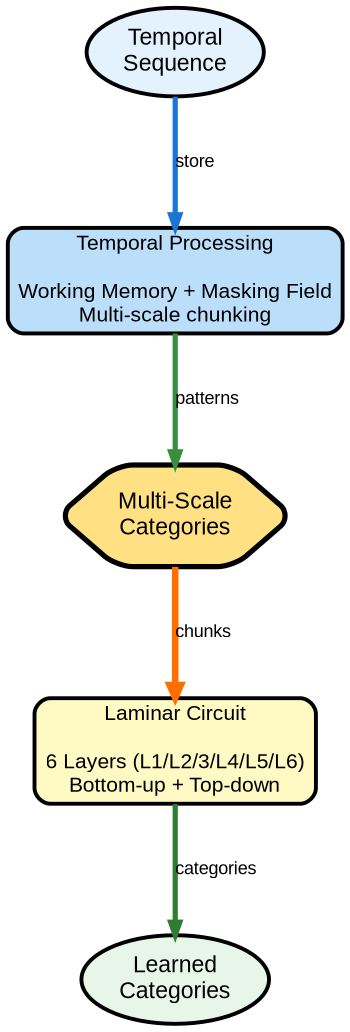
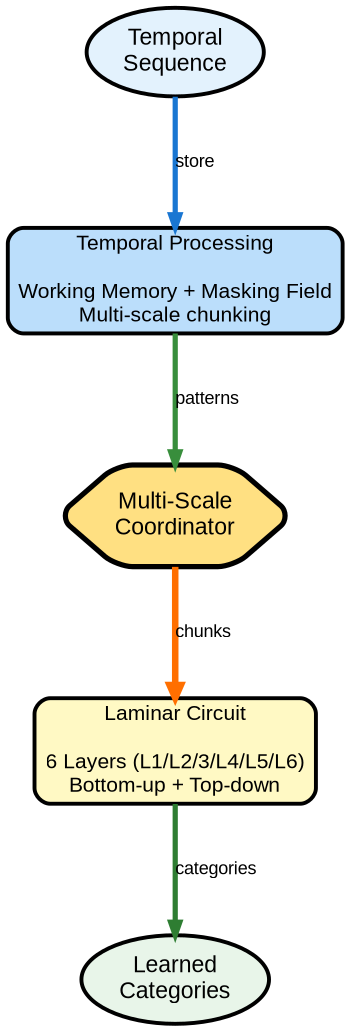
node "Multi-Scale Categories": label "Multi-Scale Categories" -> "Multi-Scale Coordinator"
